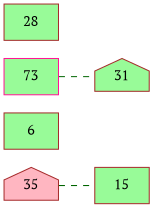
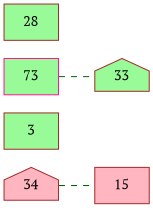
node "31": label "31" -> "33"
node "6": label "6" -> "3"
node "35": label "35" -> "34"
node "15": fillcolor palegreen -> lightpink
